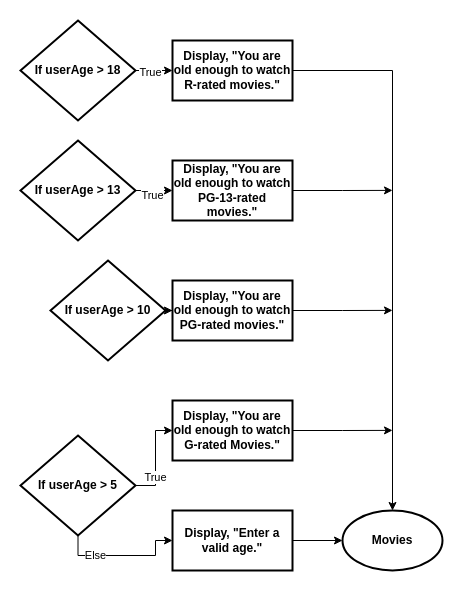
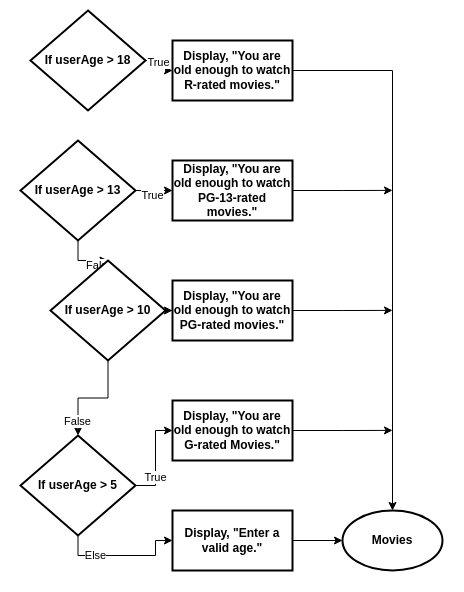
node "If userAge > 18": moved (78, 71) -> (88, 61)
edge "If userAge > 13" -> "If userAge > 10": added, label "False"
edge "If userAge > 10" -> "If userAge > 5": added, label "False"
